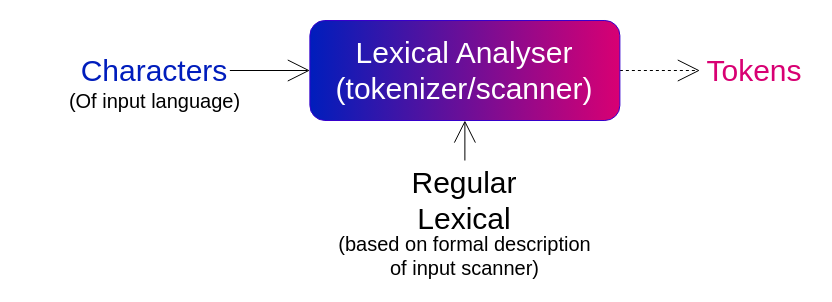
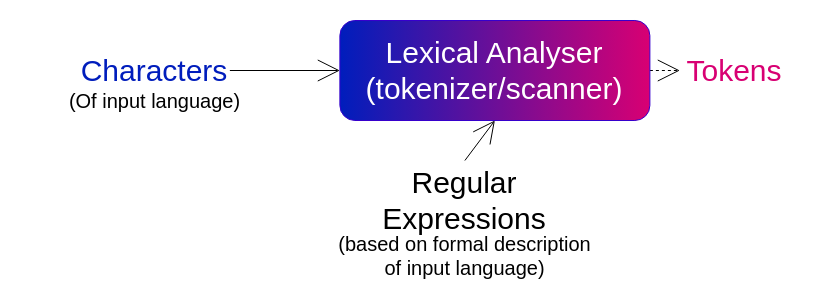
node "Lexical Analyser (tokenizer/scanner)": moved (465, 71) -> (495, 71)
node "Tokens": moved (755, 71) -> (735, 71)
node "Regular Lexical": label "Regular Lexical" -> "Regular Expressions"
node "(based on formal description of input scanner)": label "(based on formal description of input scanner)" -> "(based on formal description of input language)"
